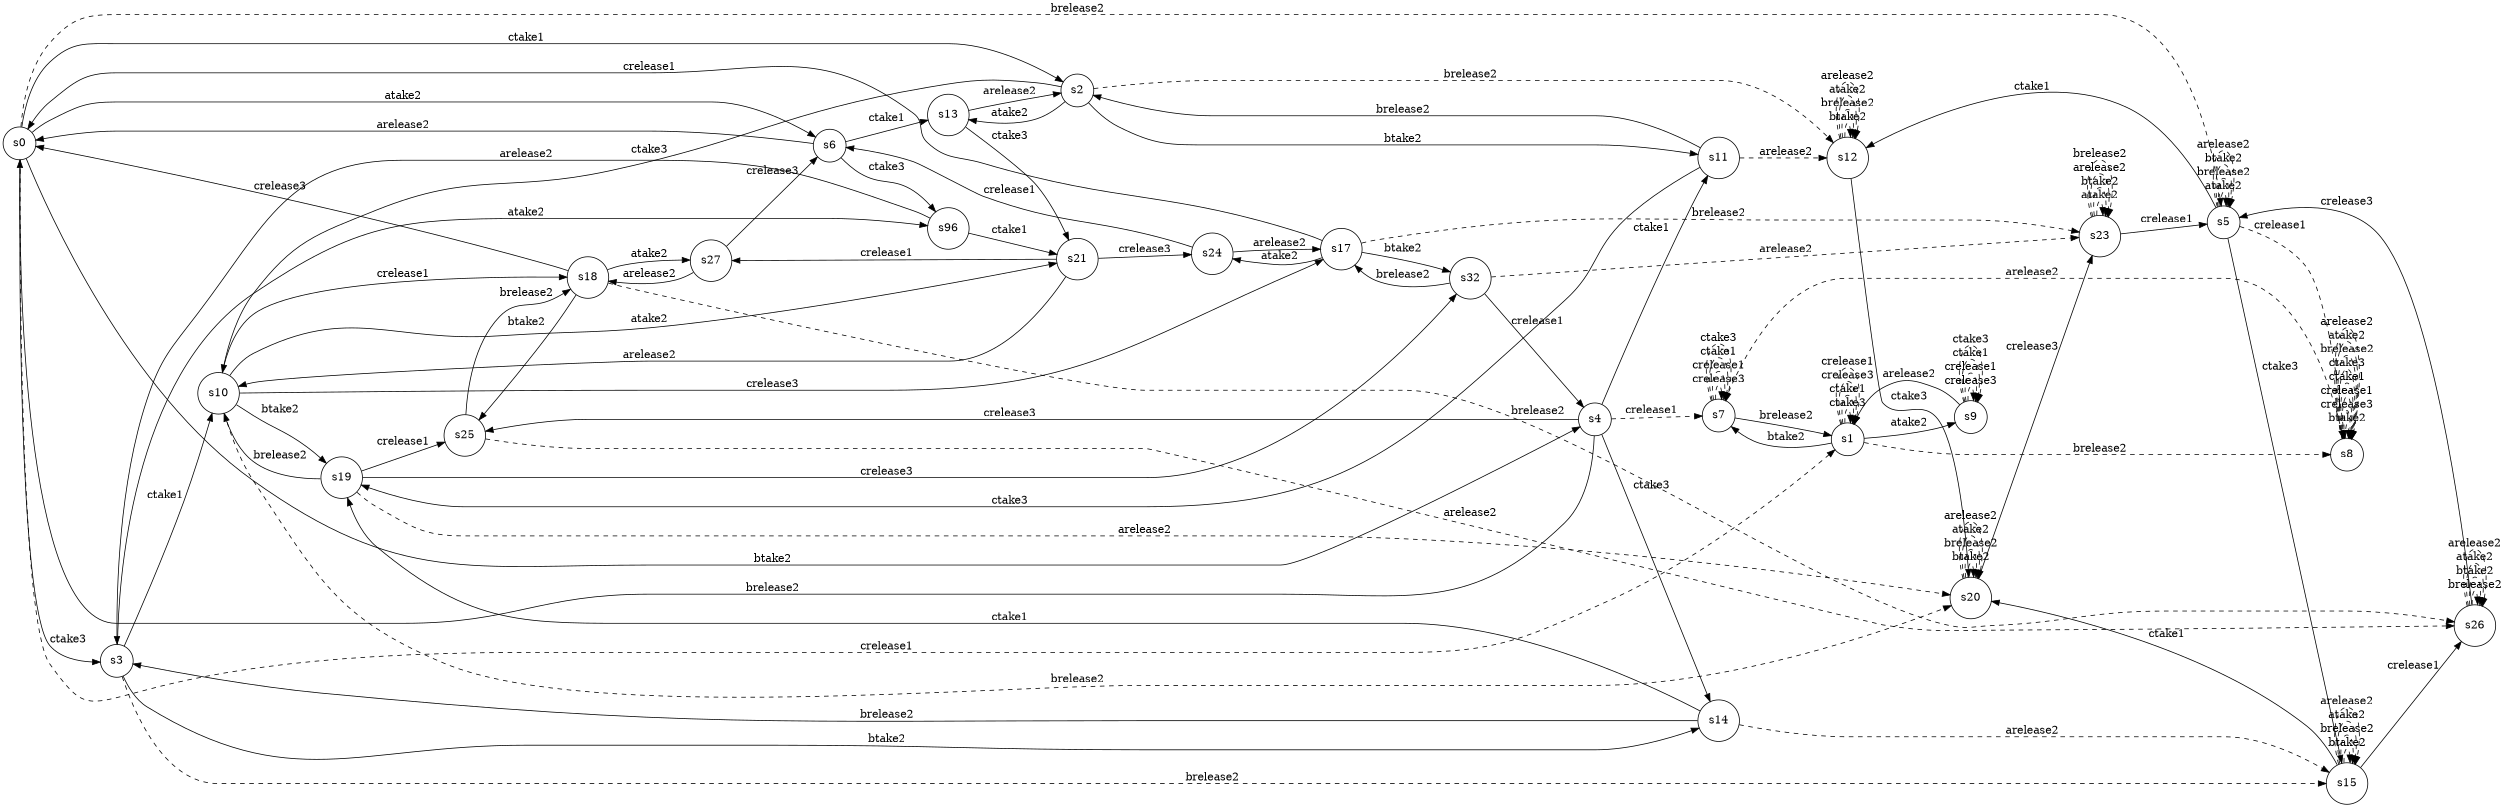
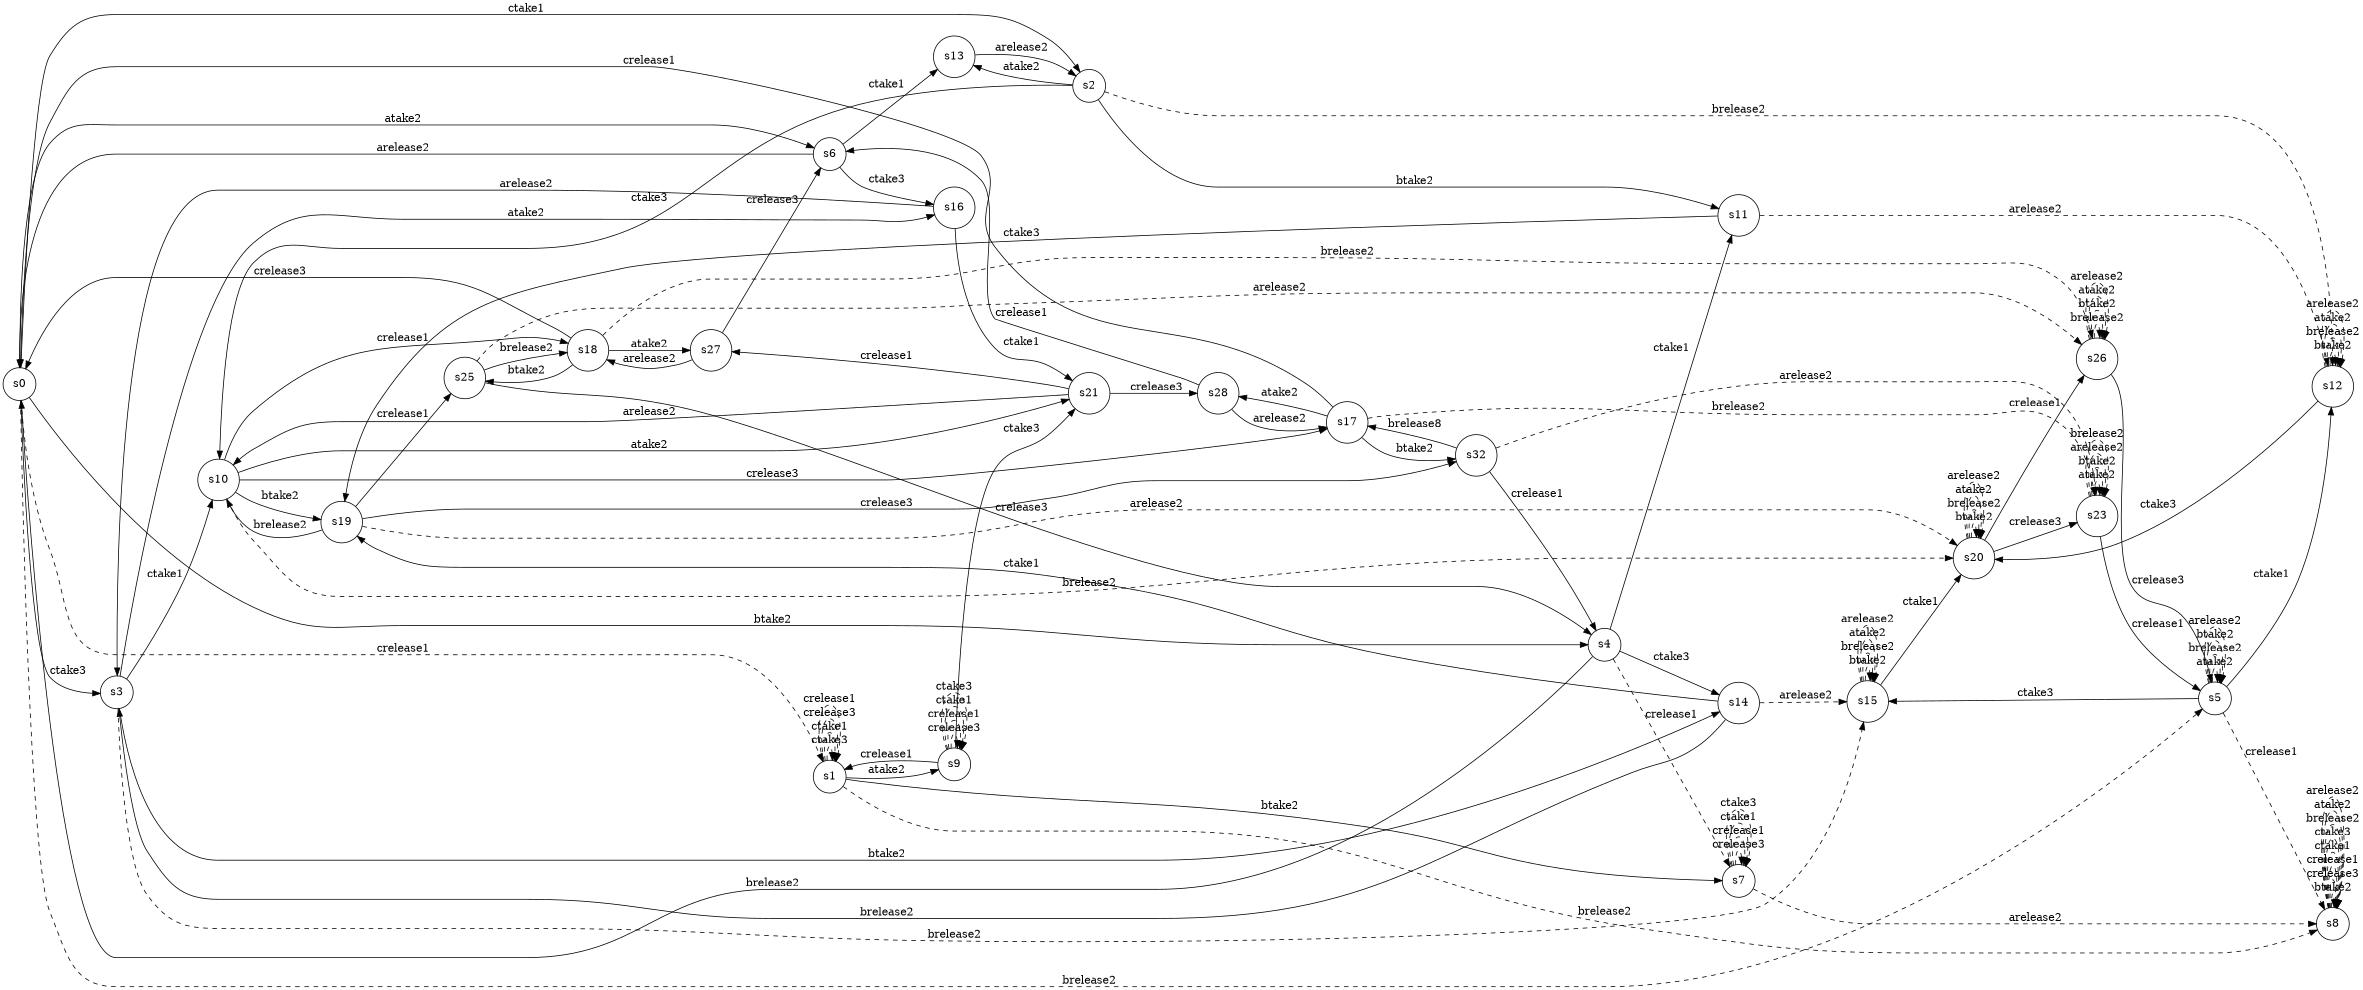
edge "s11" -> "s2": removed, label "brelease2"
edge "s13" -> "s21": now "s9" -> "s21"
node "s96": label "s96" -> "s16"
node "s24": label "s24" -> "s28"
edge "s32" -> "s17": label "brelease2" -> "brelease8"
edge "s9" -> "s1": label "arelease2" -> "crelease1"
edge "s4" -> "s25": reversed
edge "s7" -> "s1": removed, label "brelease2"
edge "s15" -> "s26": now "s20" -> "s26"
